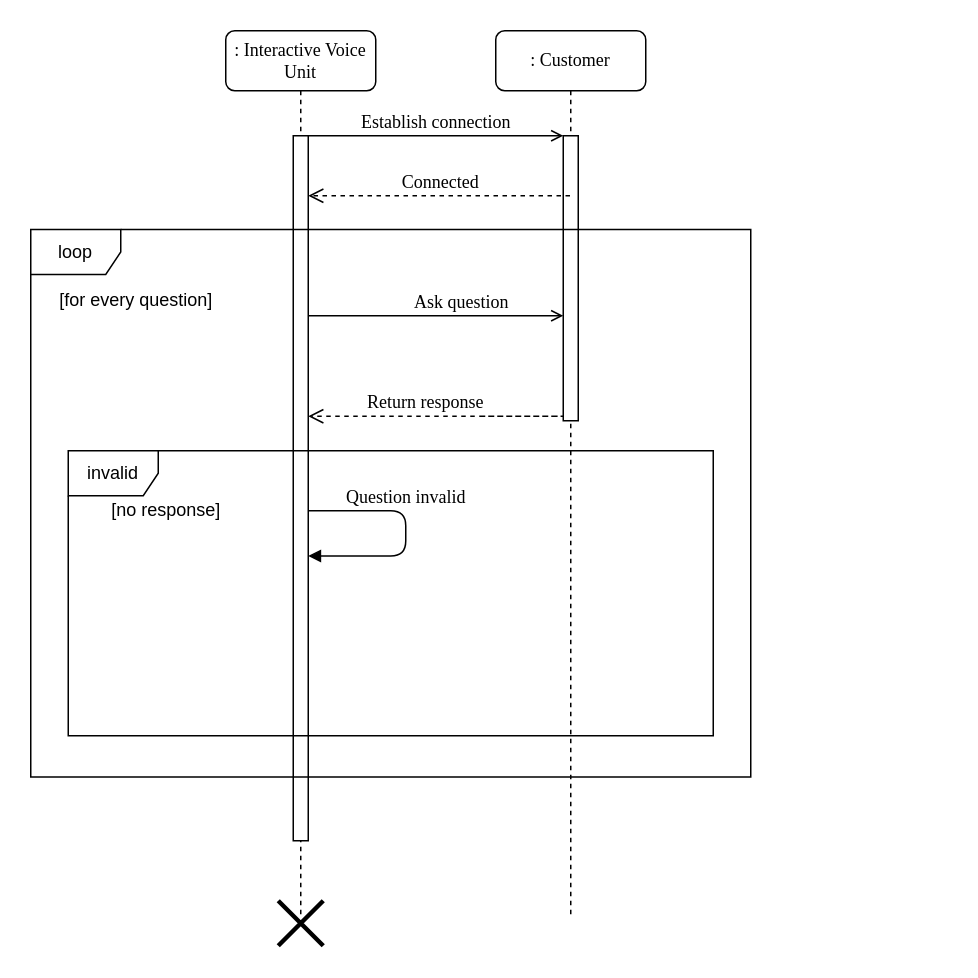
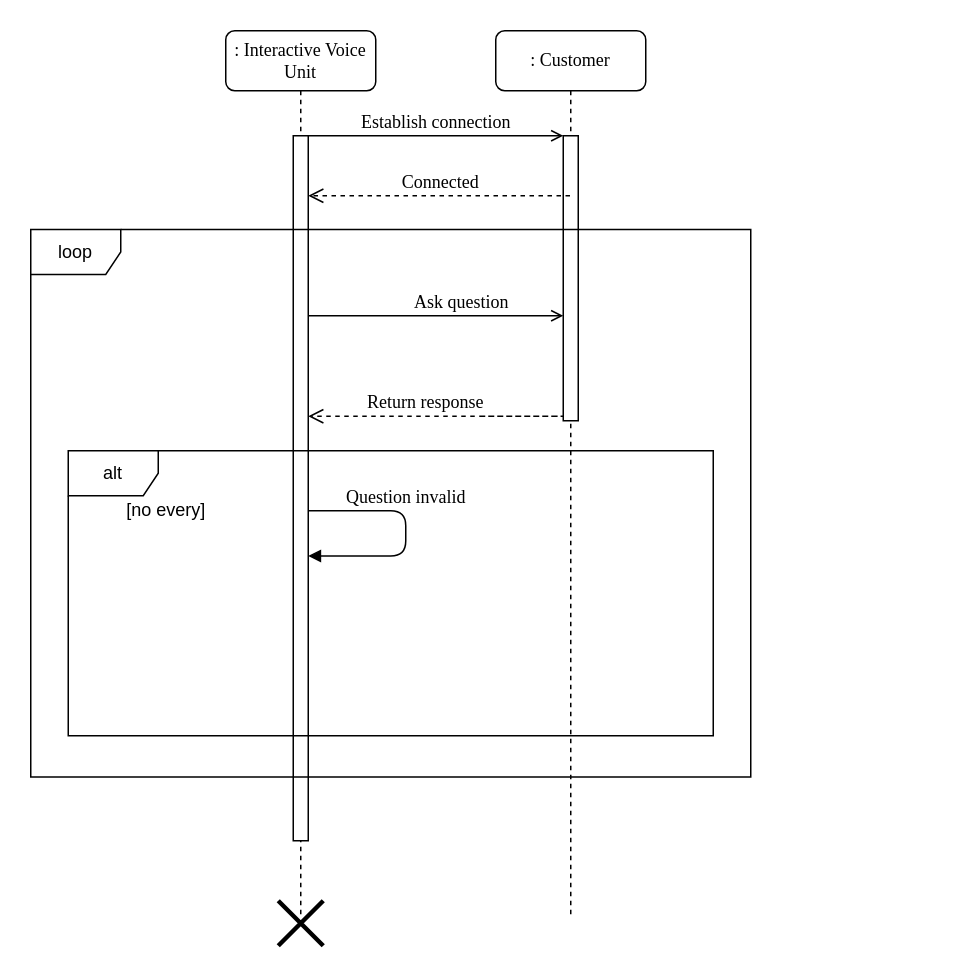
node "[for every question]": removed
node "invalid": label "invalid" -> "alt"
node "[no response]": label "[no response]" -> "[no every]"
